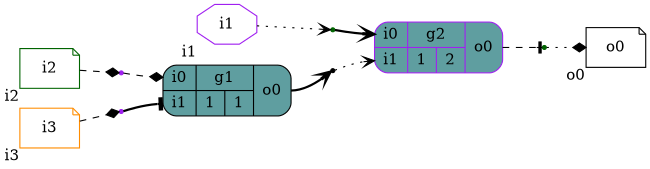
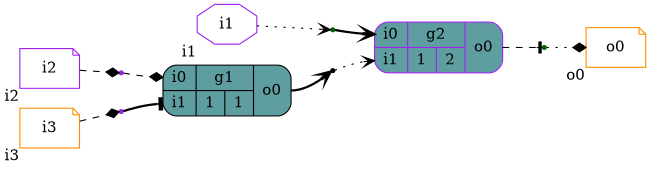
node "o0 o0": color black -> darkorange
node "i2 i2": color darkgreen -> purple
